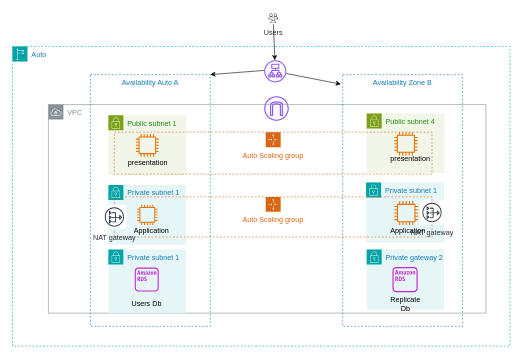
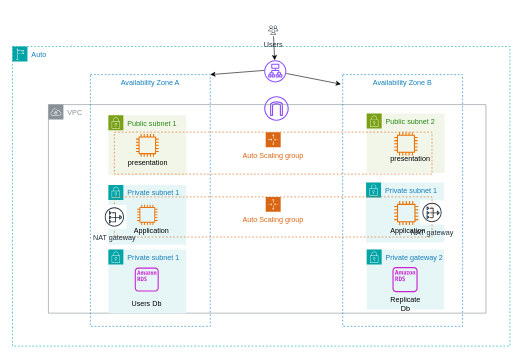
node "Users": moved (273, 18) -> (273, 30)
node "Availability Auto A": label "Availability Auto A" -> "Availability Zone A"
node "Public subnet 4": label "Public subnet 4" -> "Public subnet 2"
